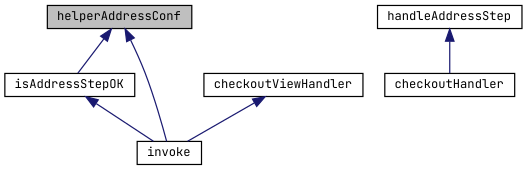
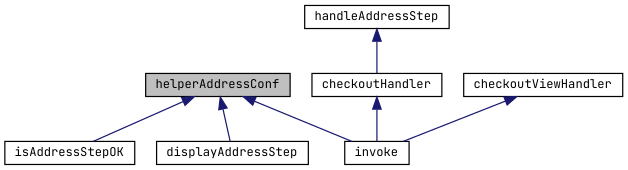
edge "invoke" -> "isAddressStepOK": now "invoke" -> "checkoutHandler"
node "displayAddressStep": added
